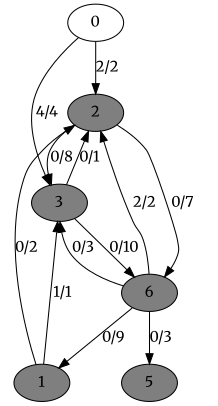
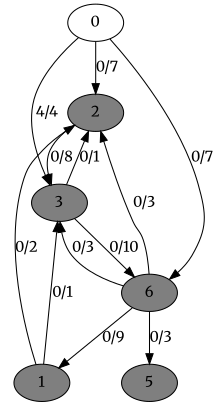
edge "0" -> "2": label "2/2" -> "0/7"
edge "2" -> "6": now "0" -> "6"
edge "6" -> "2": label "2/2" -> "0/3"
edge "1" -> "3": label "1/1" -> "0/1"
